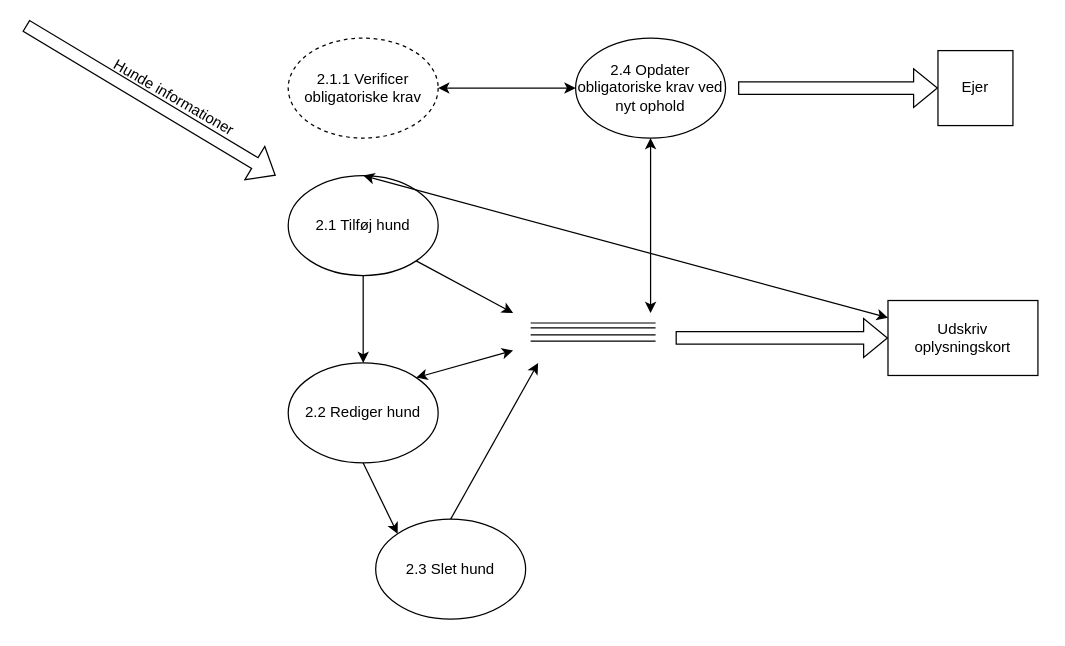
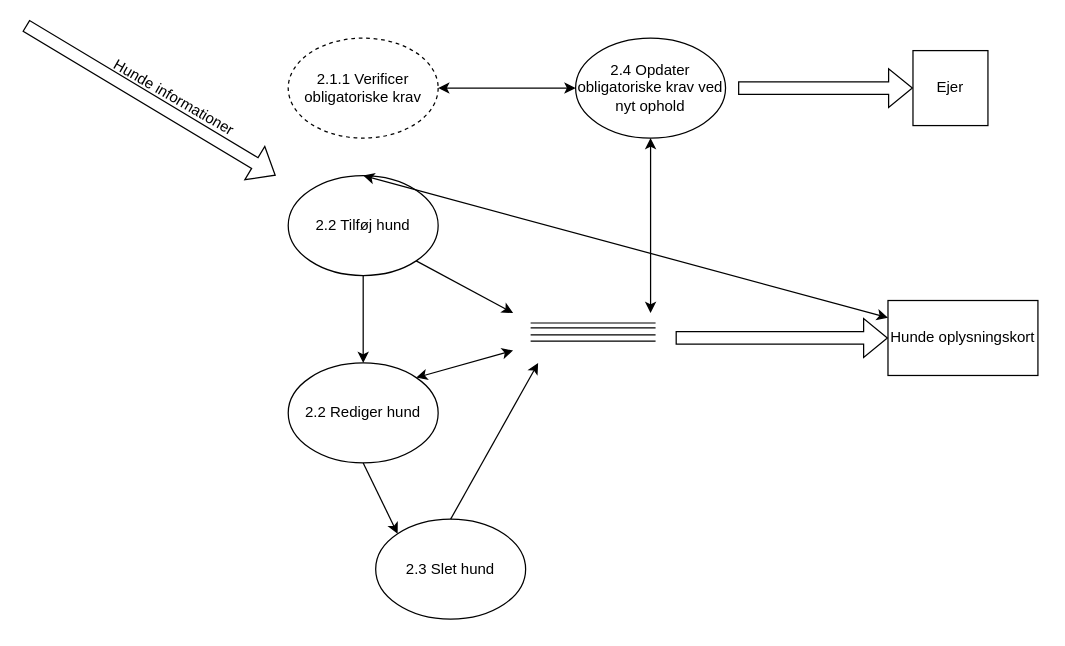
node "Ejer": moved (976, 88) -> (951, 88)
node "2.1 Tilføj hund": label "2.1 Tilføj hund" -> "2.2 Tilføj hund"
node "Udskriv oplysningskort": label "Udskriv oplysningskort" -> "Hunde oplysningskort"
